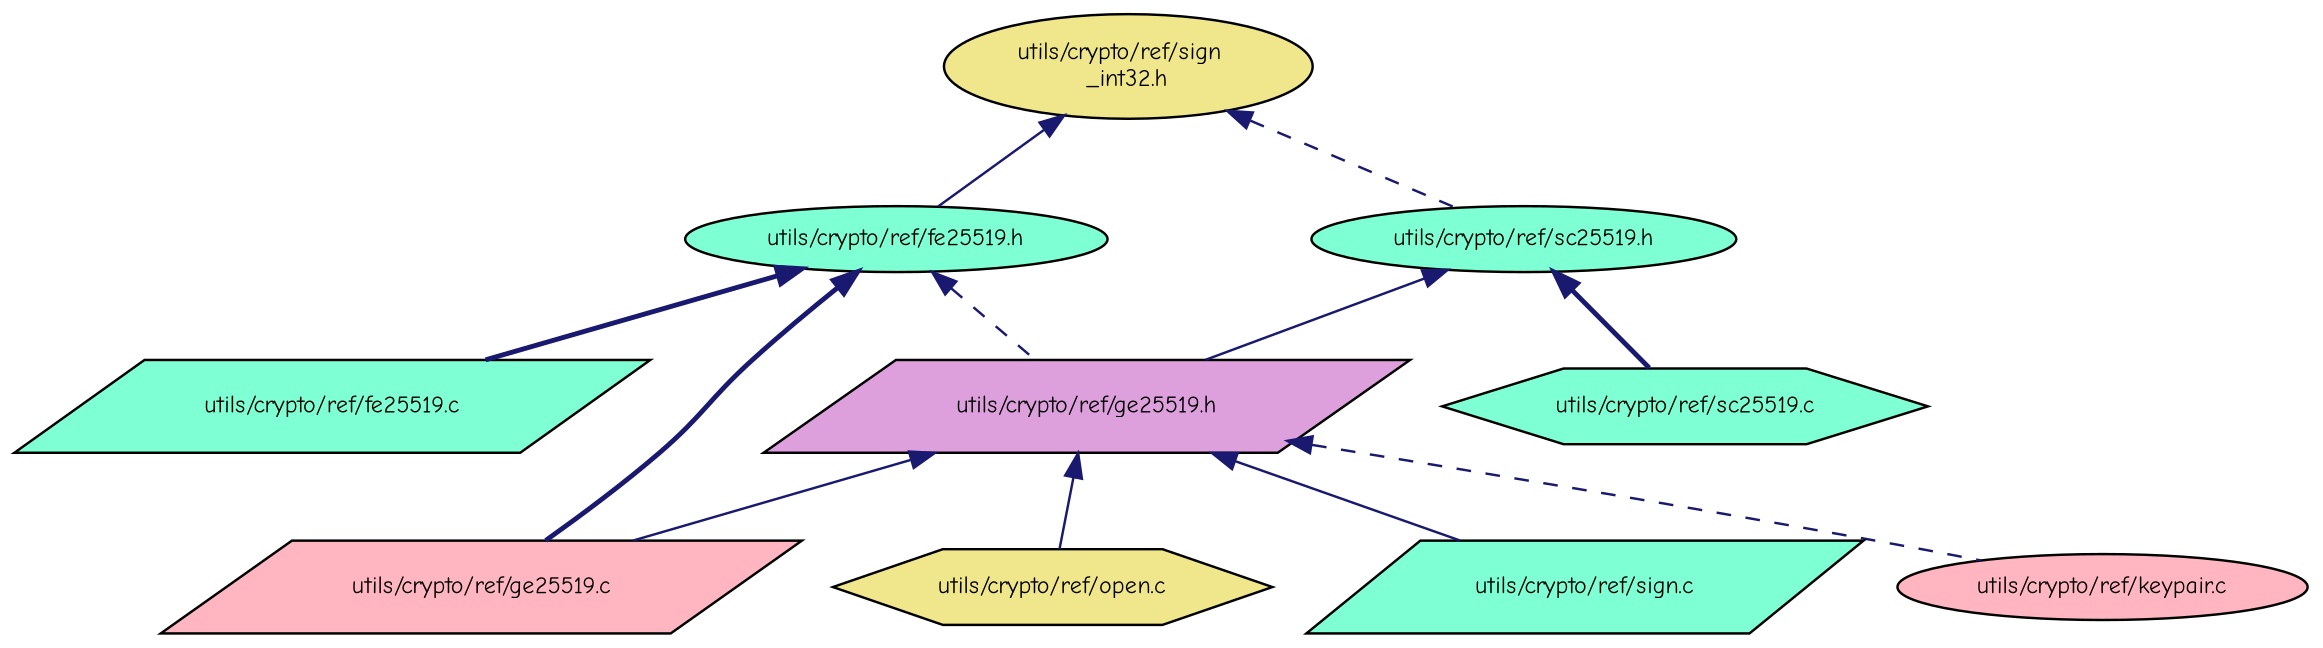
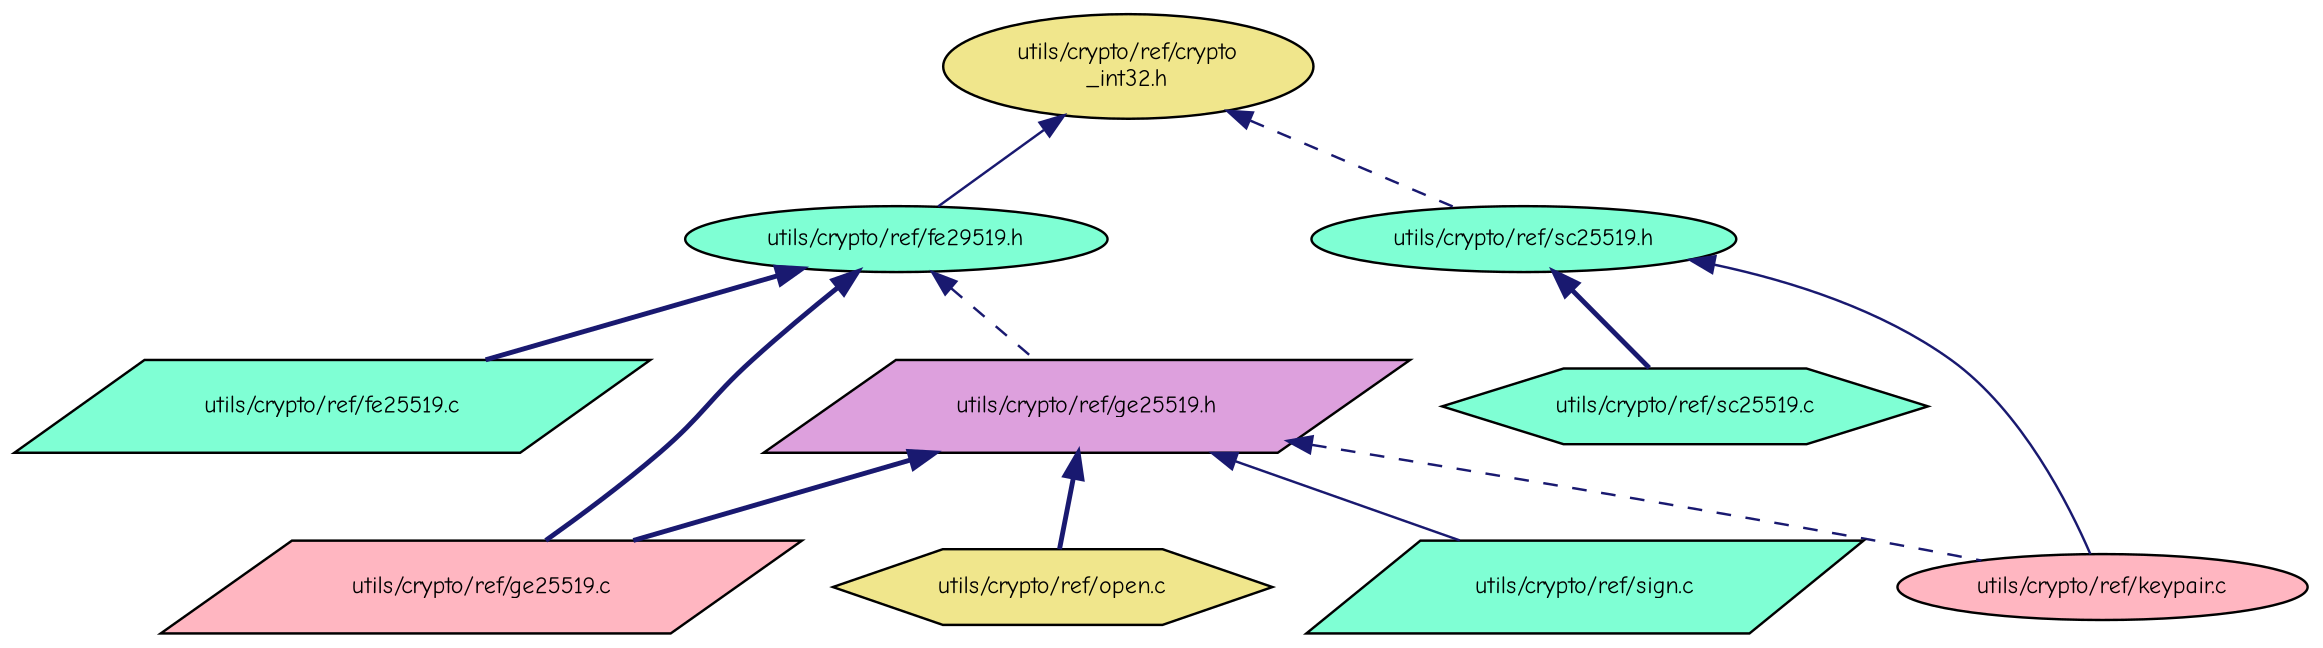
node "utils/crypto/ref/sign _int32.h": label "utils/crypto/ref/sign _int32.h" -> "utils/crypto/ref/crypto _int32.h"
node "utils/crypto/ref/fe25519.h": label "utils/crypto/ref/fe25519.h" -> "utils/crypto/ref/fe29519.h"
edge "utils/crypto/ref/ge25519.h" -> "utils/crypto/ref/sc25519.h": now "utils/crypto/ref/keypair.c" -> "utils/crypto/ref/sc25519.h"
edge "utils/crypto/ref/ge25519.c" -> "utils/crypto/ref/ge25519.h": style solid -> bold
edge "utils/crypto/ref/open.c" -> "utils/crypto/ref/ge25519.h": style solid -> bold
